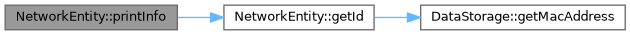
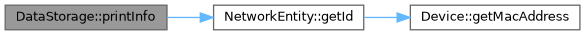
node "NetworkEntity::printInfo": label "NetworkEntity::printInfo" -> "DataStorage::printInfo"
node "DataStorage::getMacAddress": label "DataStorage::getMacAddress" -> "Device::getMacAddress"
